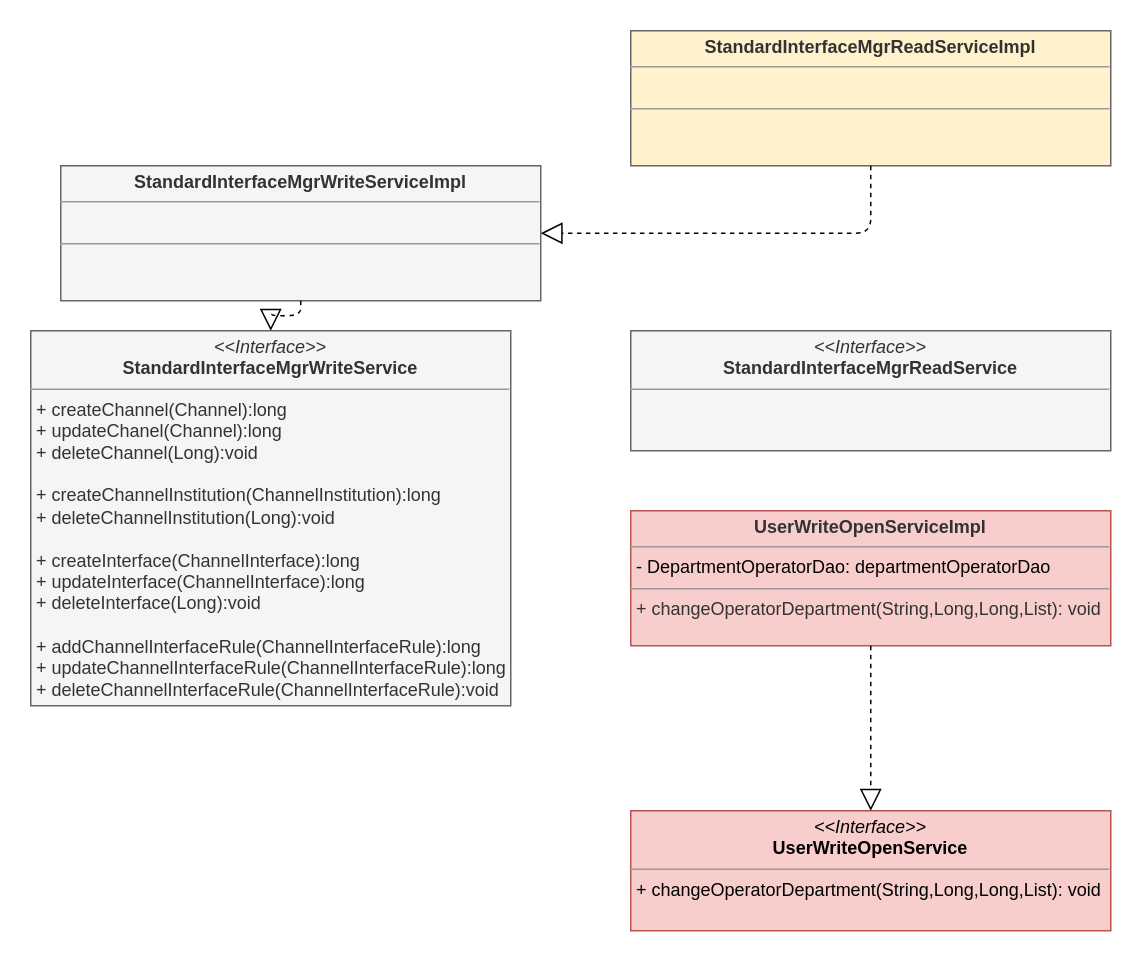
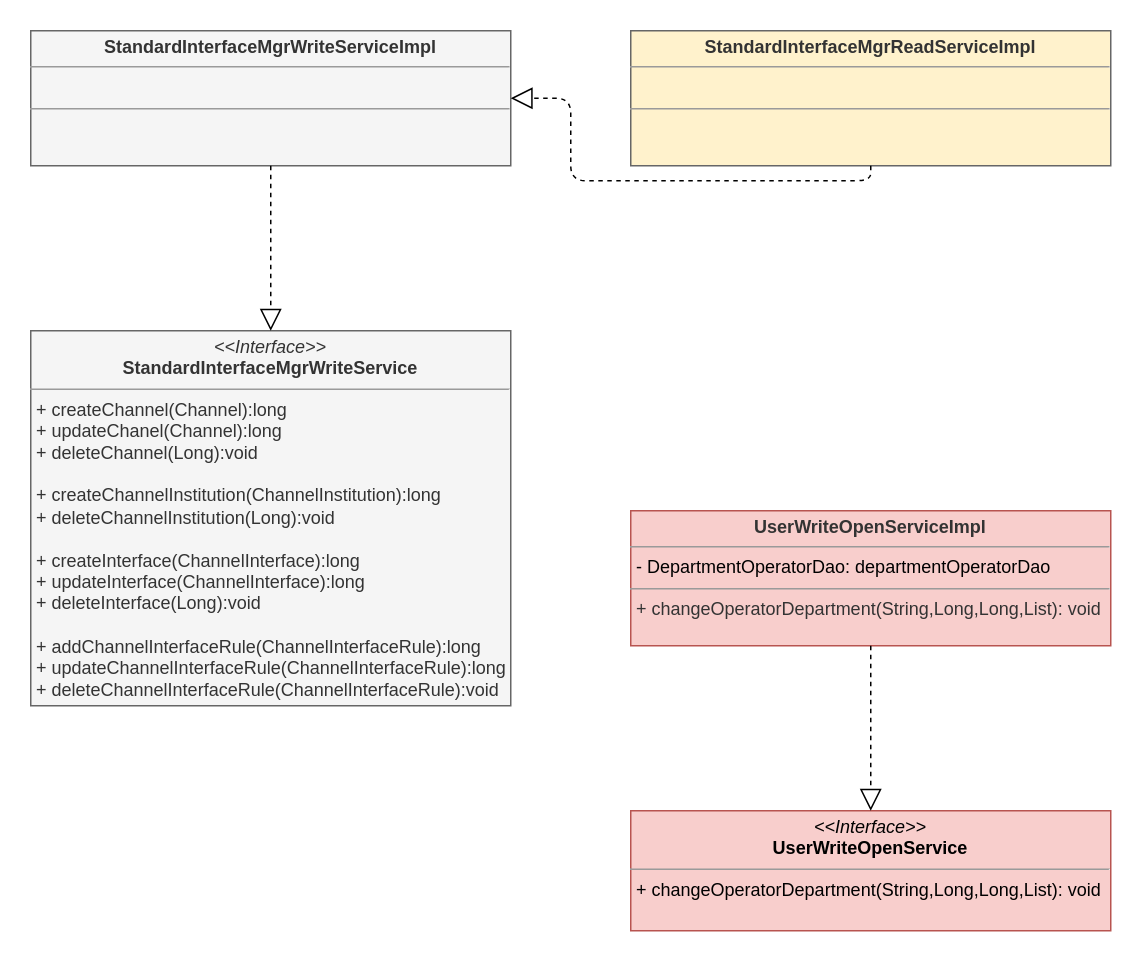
node "StandardInterfaceMgrWriteServiceImpl": moved (301, 233) -> (271, 98)
node "<<Interface>> StandardInterfaceMgrReadService": removed
